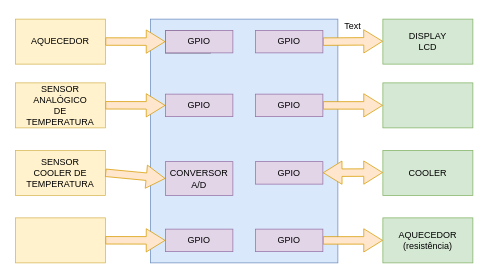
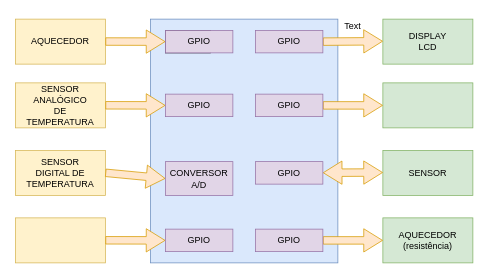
node "SENSOR COOLER DE TEMPERATURA": label "SENSOR COOLER DE TEMPERATURA" -> "SENSOR DIGITAL DE TEMPERATURA"
node "COOLER": label "COOLER" -> "SENSOR"
